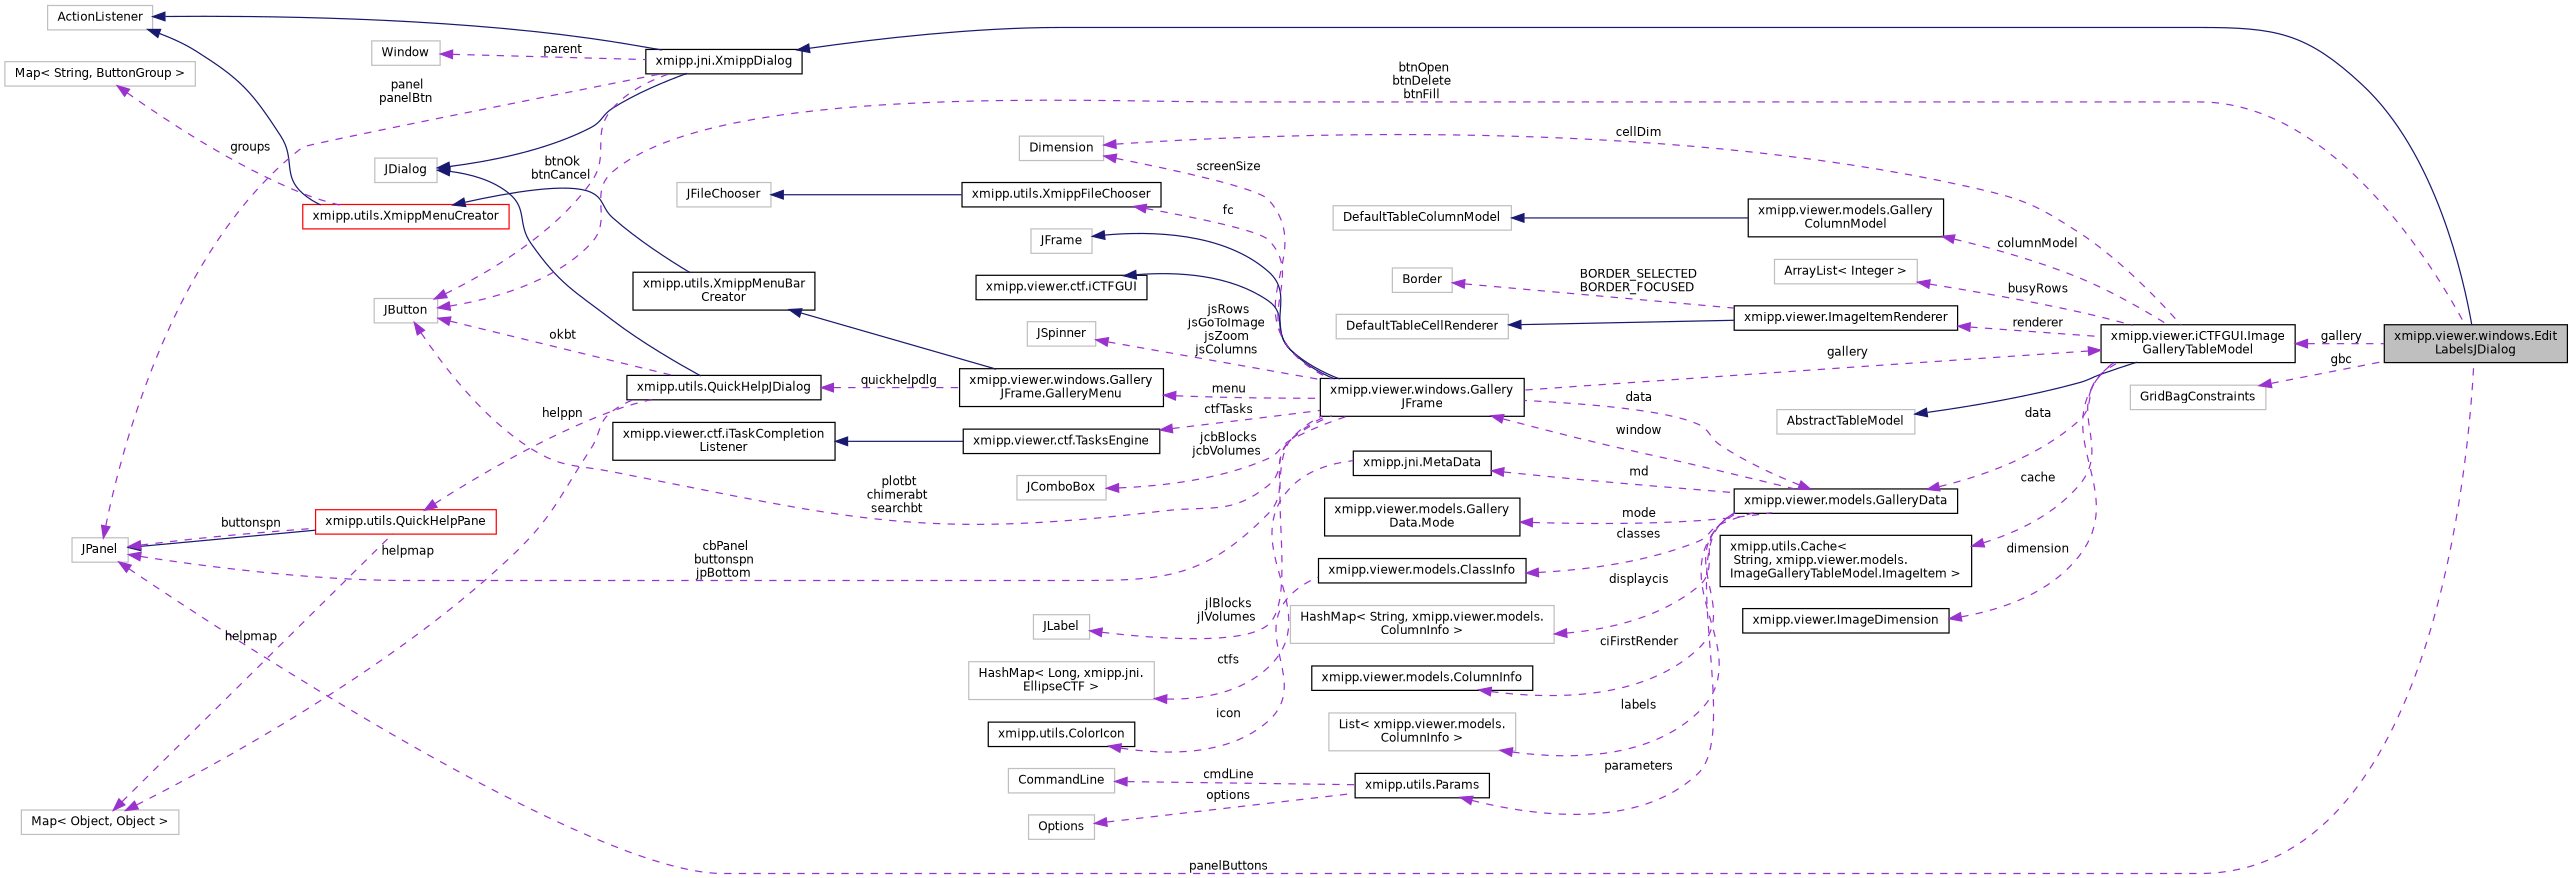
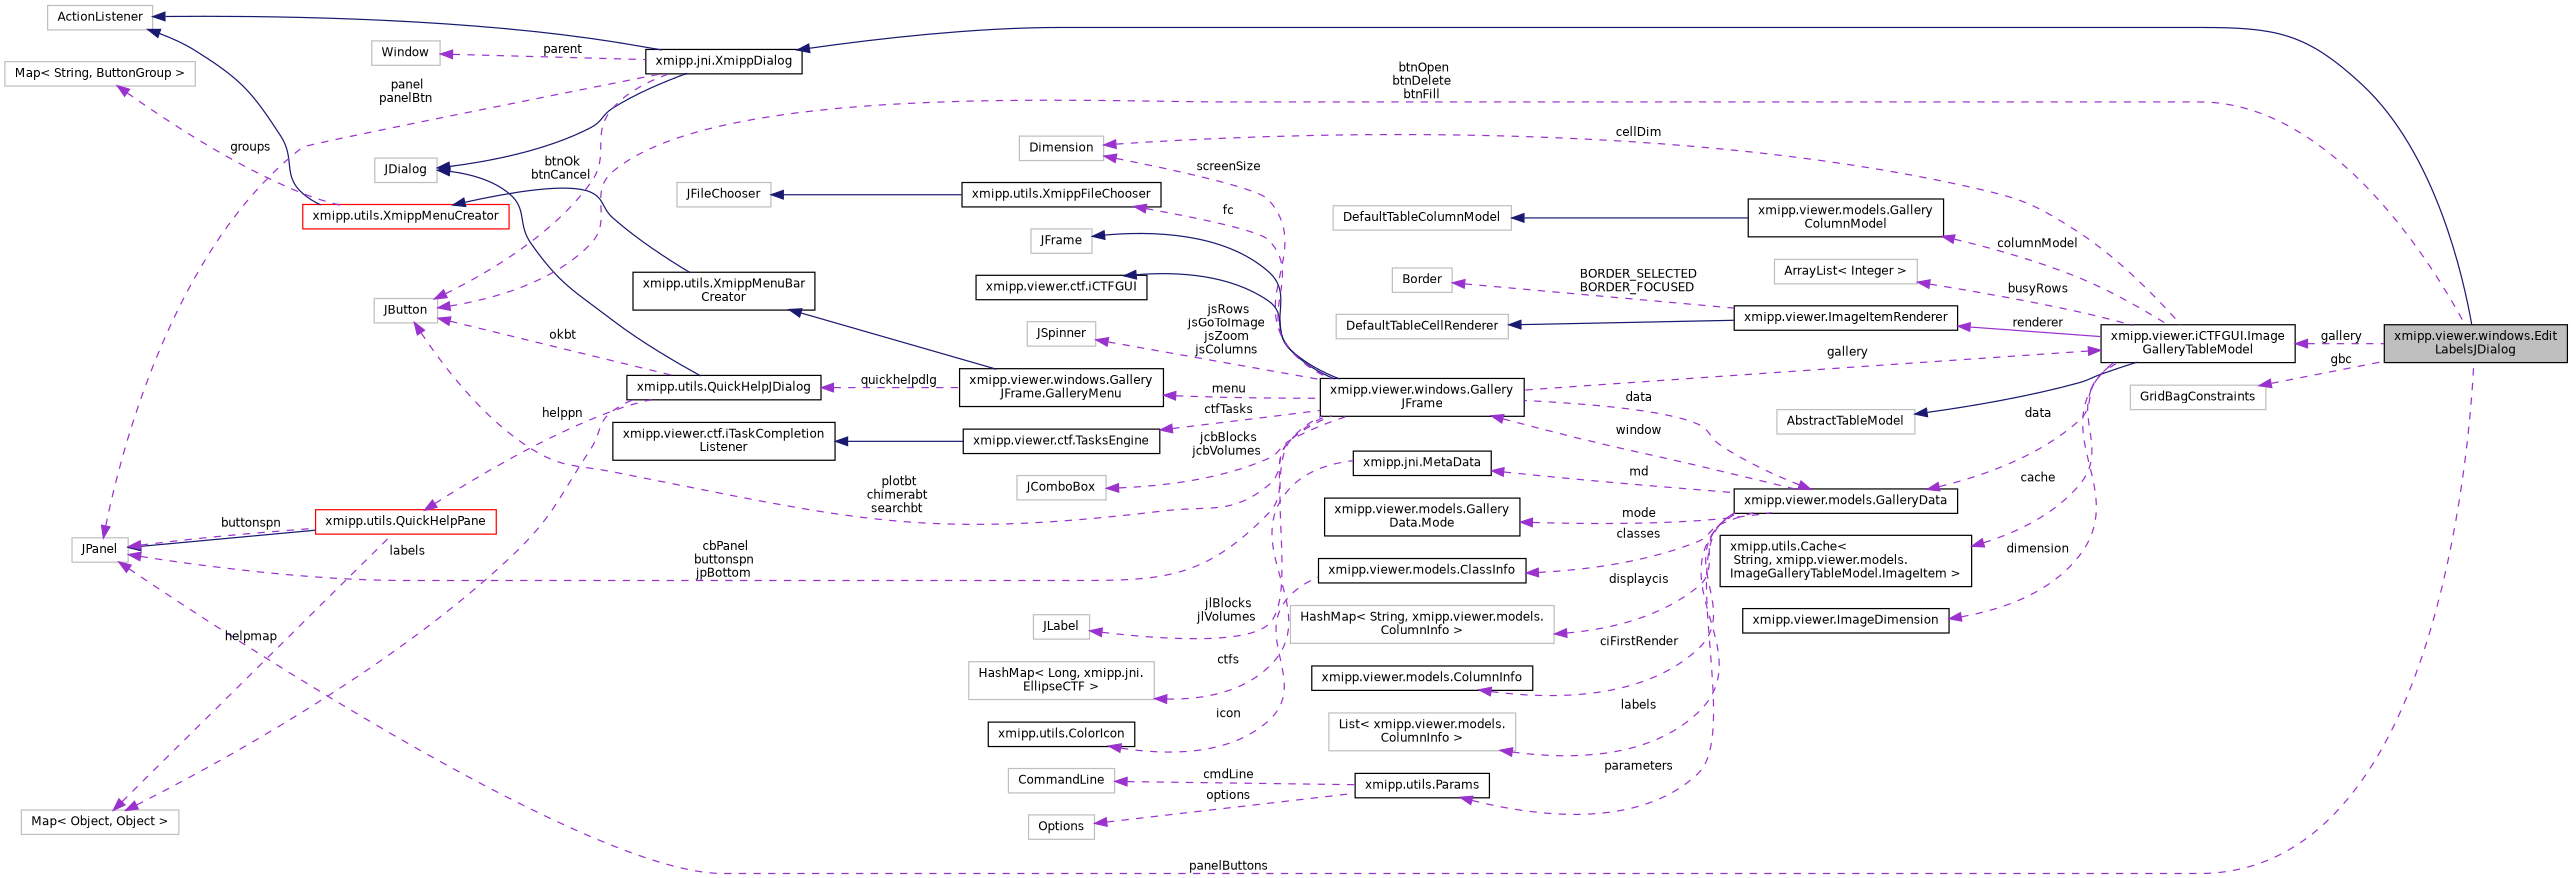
edge "xmipp.viewer.iCTFGUI.Image GalleryTableModel" -> "xmipp.viewer.ImageItemRenderer": style dashed -> solid
edge "xmipp.utils.QuickHelpJDialog" -> "Map< Object, Object >": label " helpmap" -> " labels"
